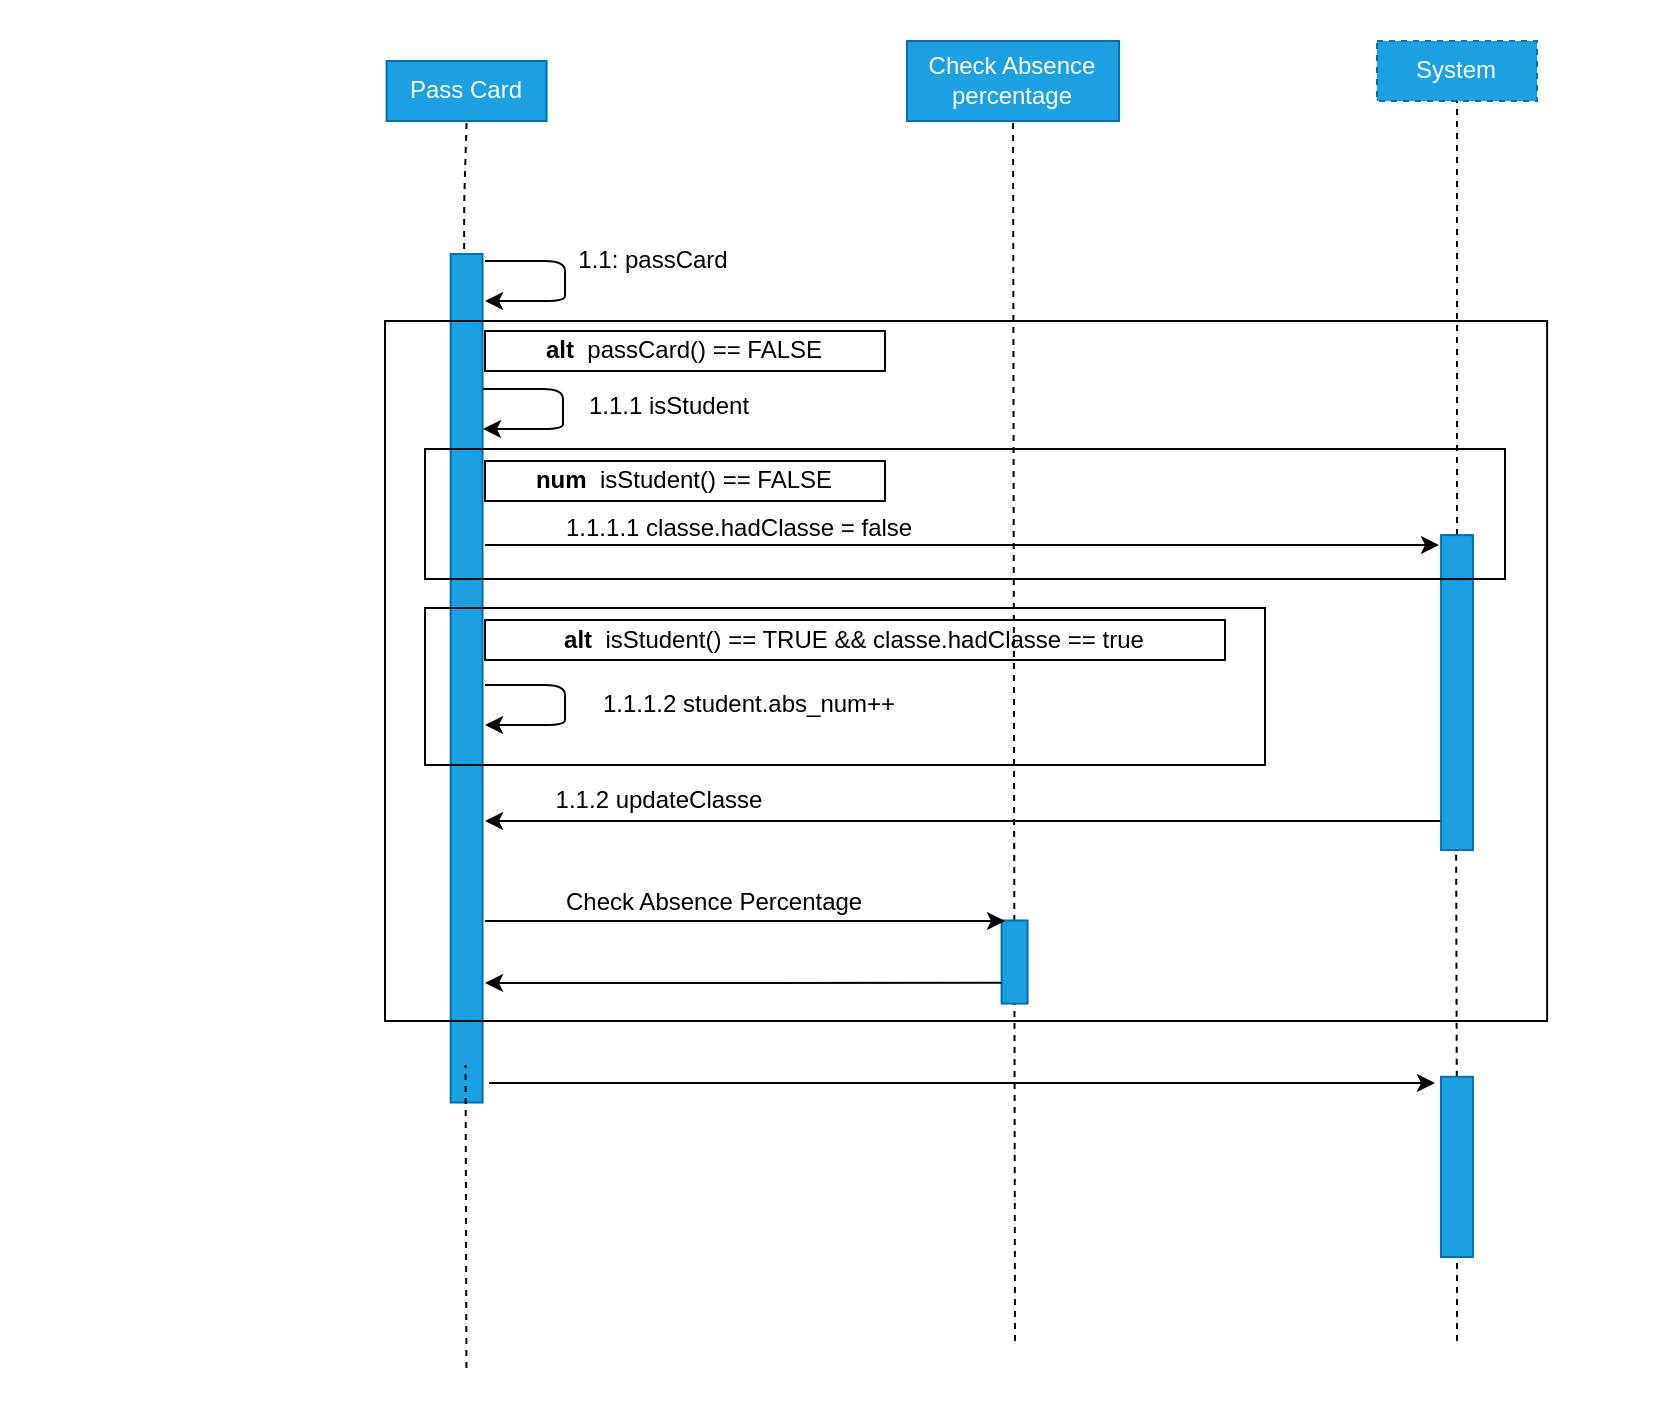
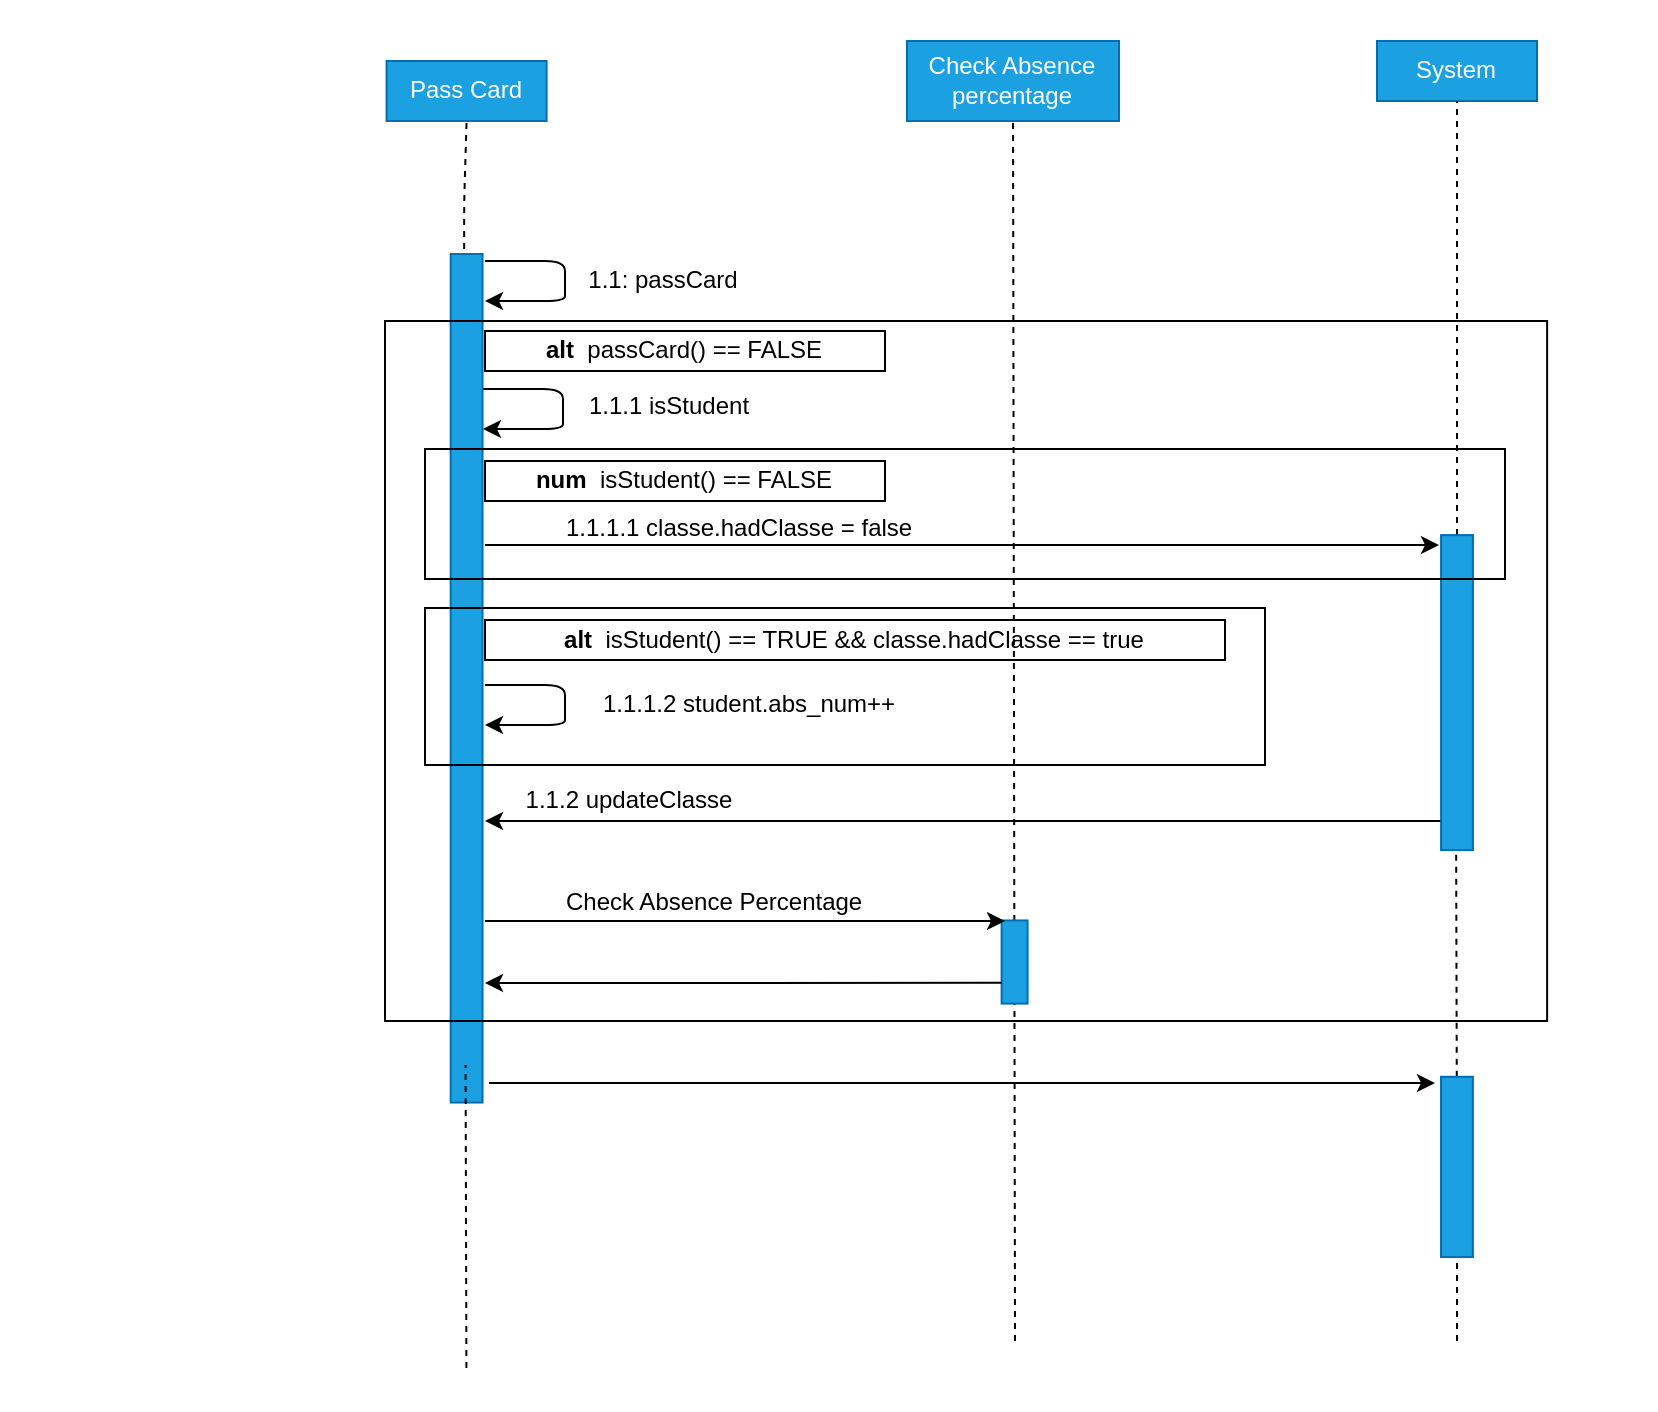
node "System": style dashed -> solid
node "1.1: passCard": moved (653, 261) -> (663, 281)
node "1.1.2 updateClasse": moved (659, 801) -> (629, 801)
